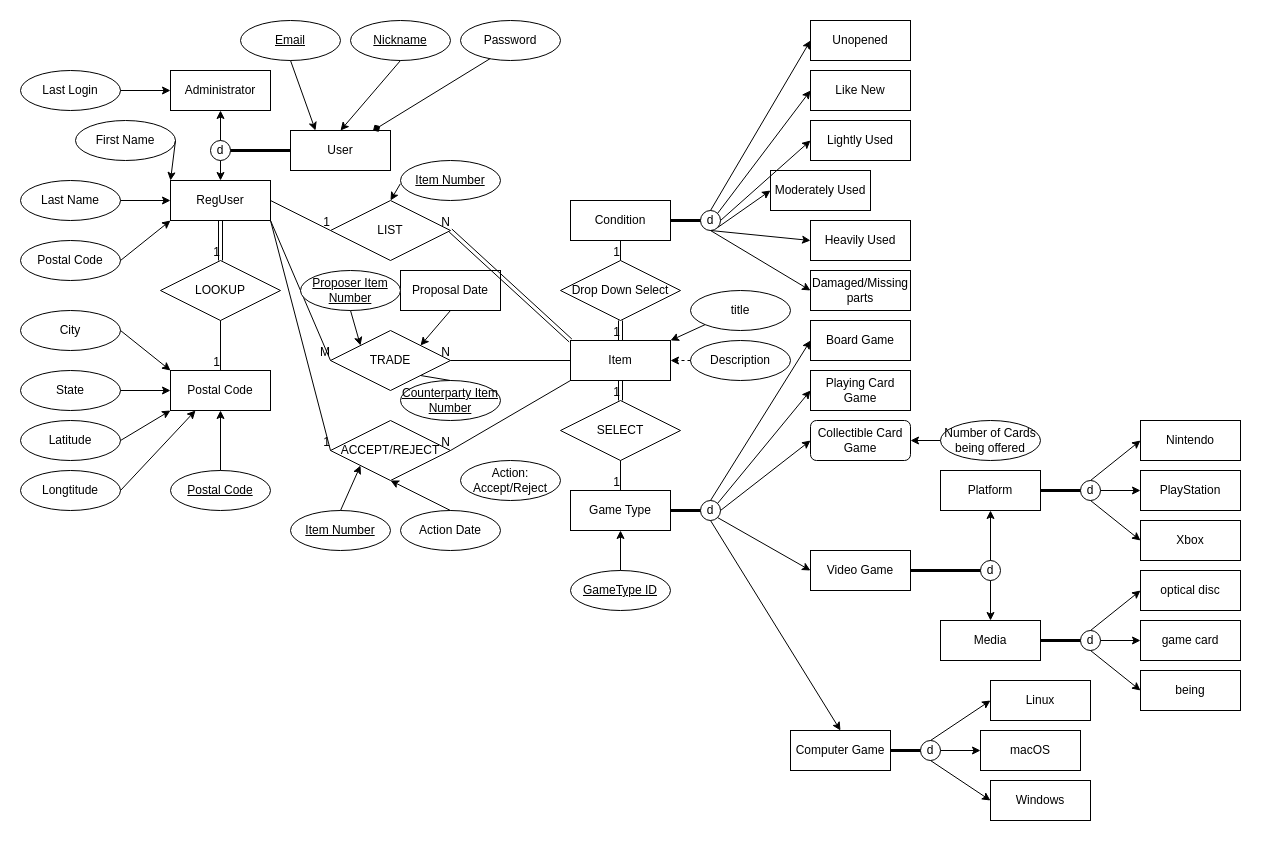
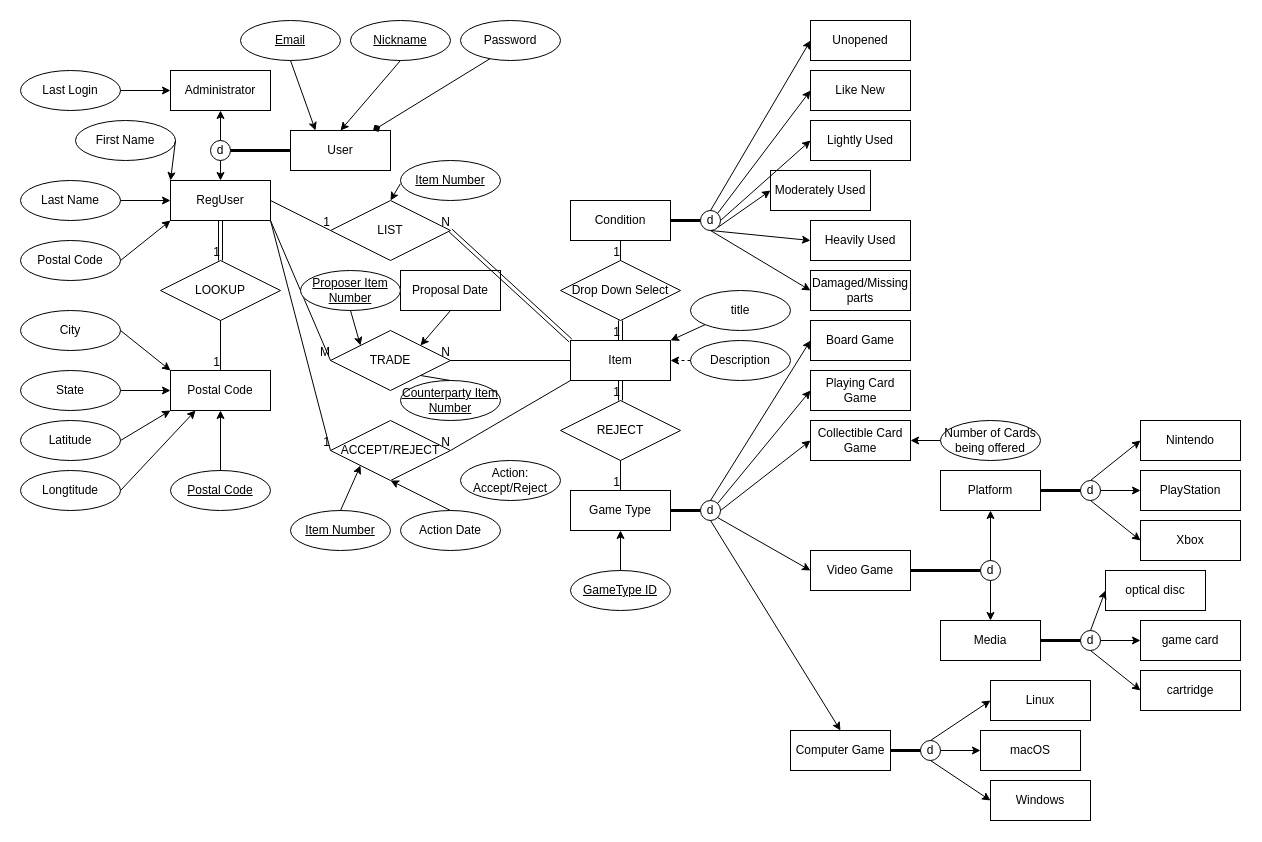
node "SELECT": label "SELECT" -> "REJECT"
node "Collectible Card Game": shape rounded rectangle -> rectangle
node "optical disc": moved (1191, 591) -> (1156, 591)
node "being": label "being" -> "cartridge"
